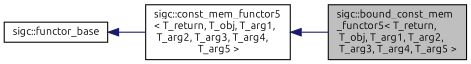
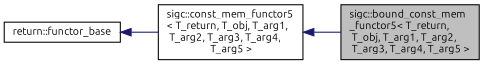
node "sigc::functor_base": label "sigc::functor_base" -> "return::functor_base"
